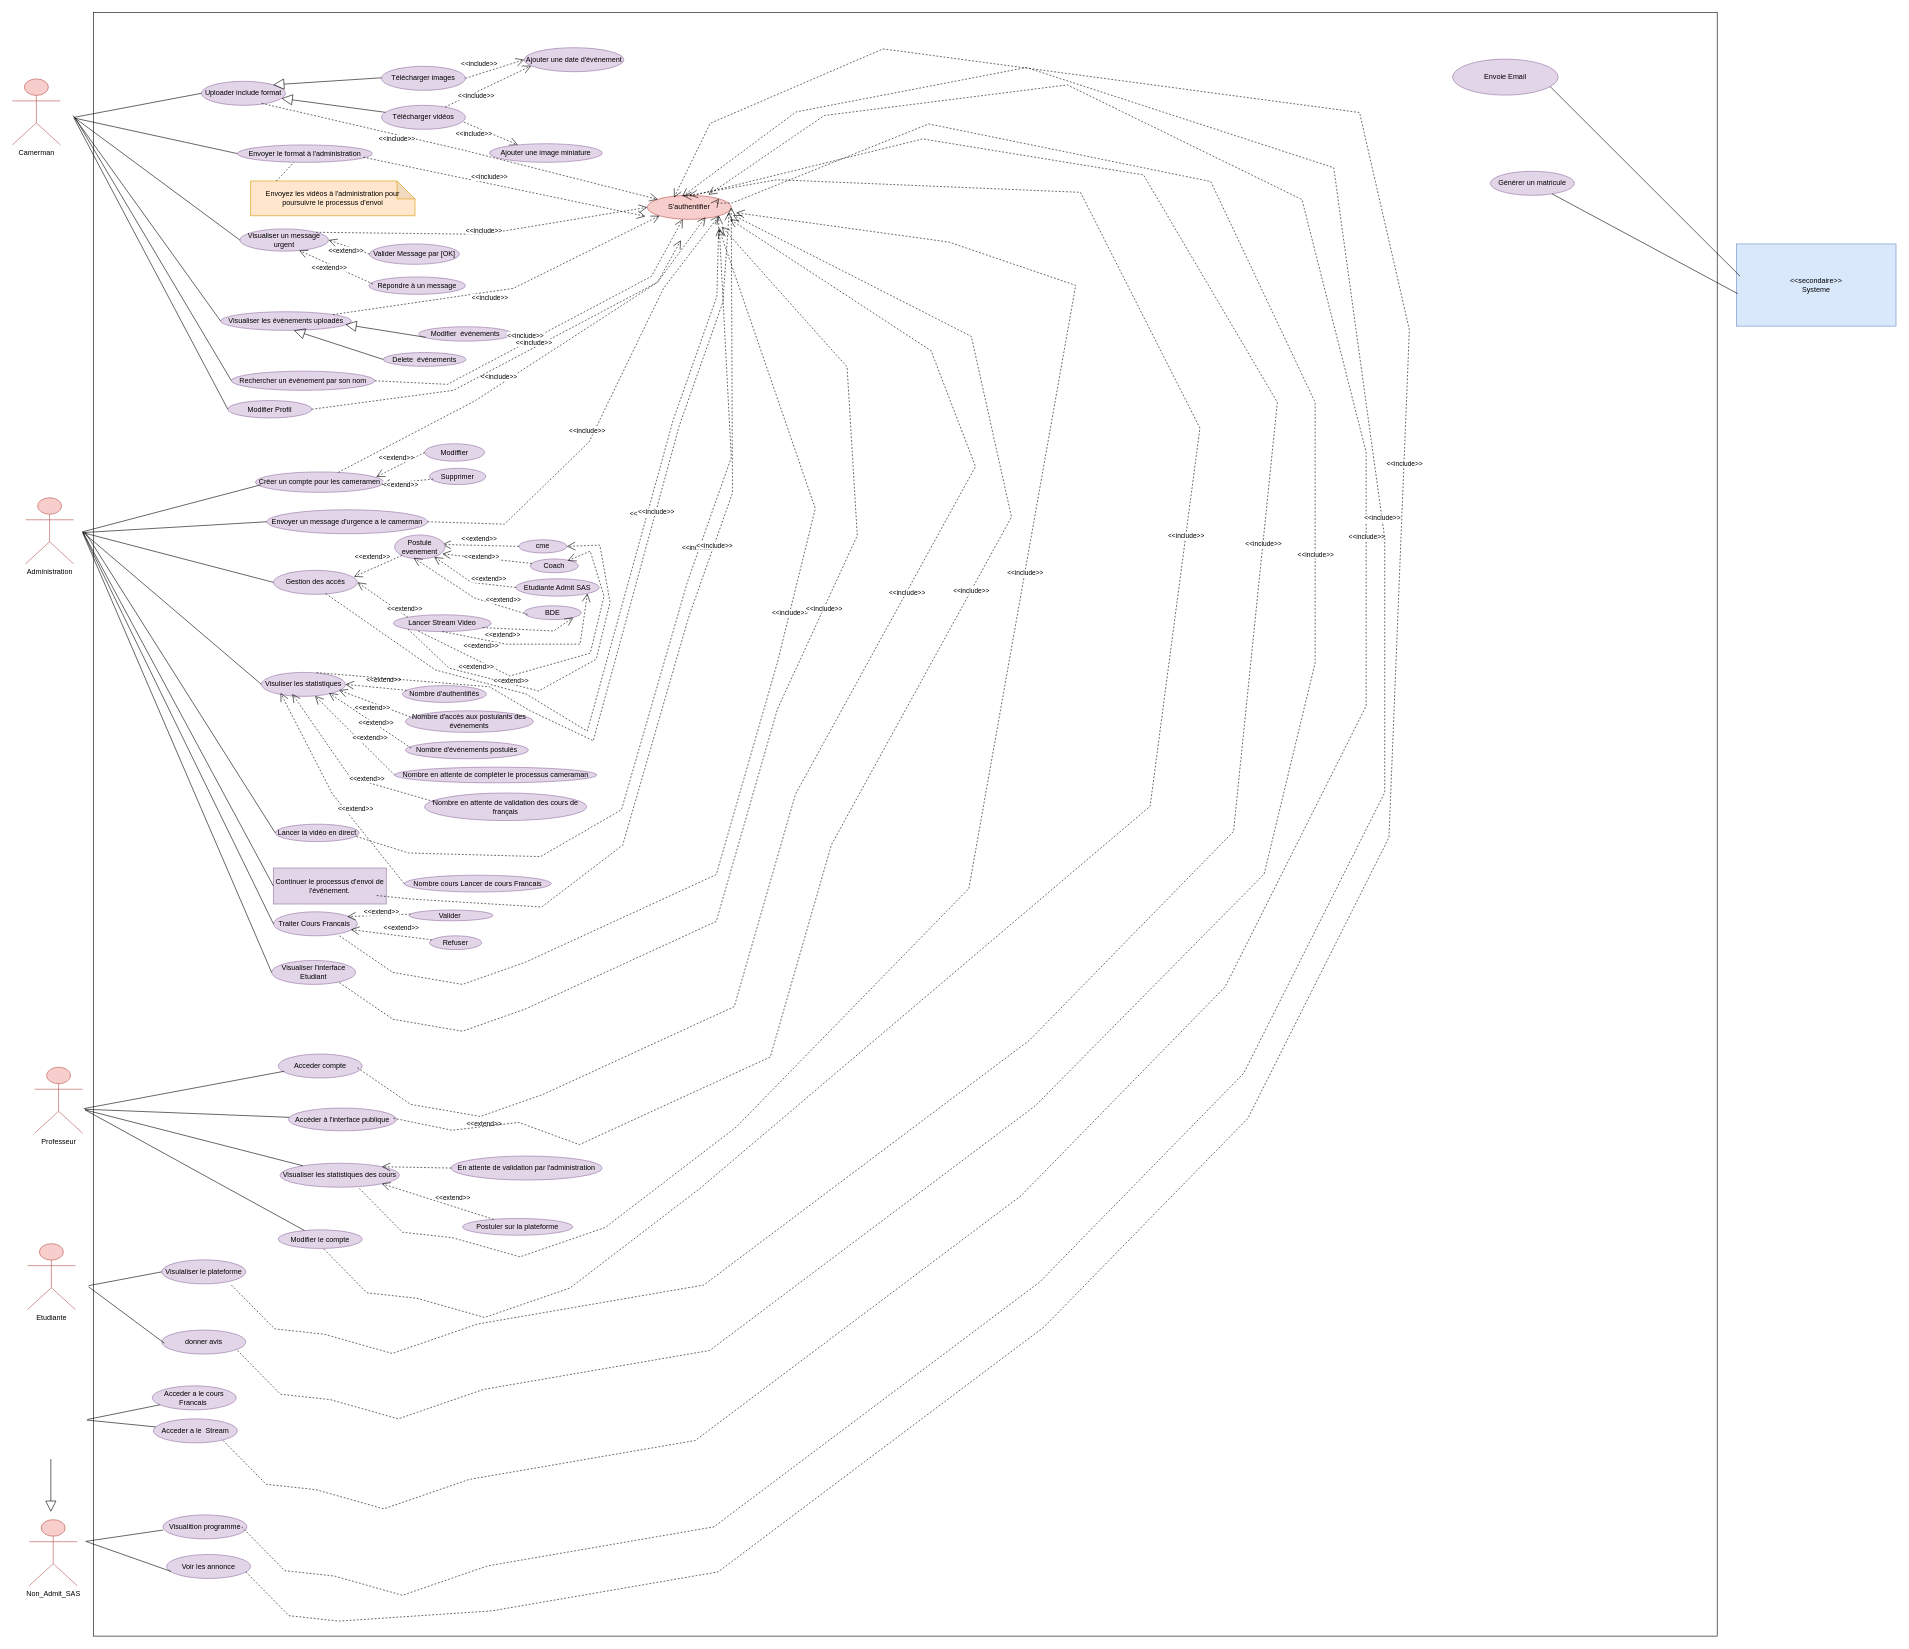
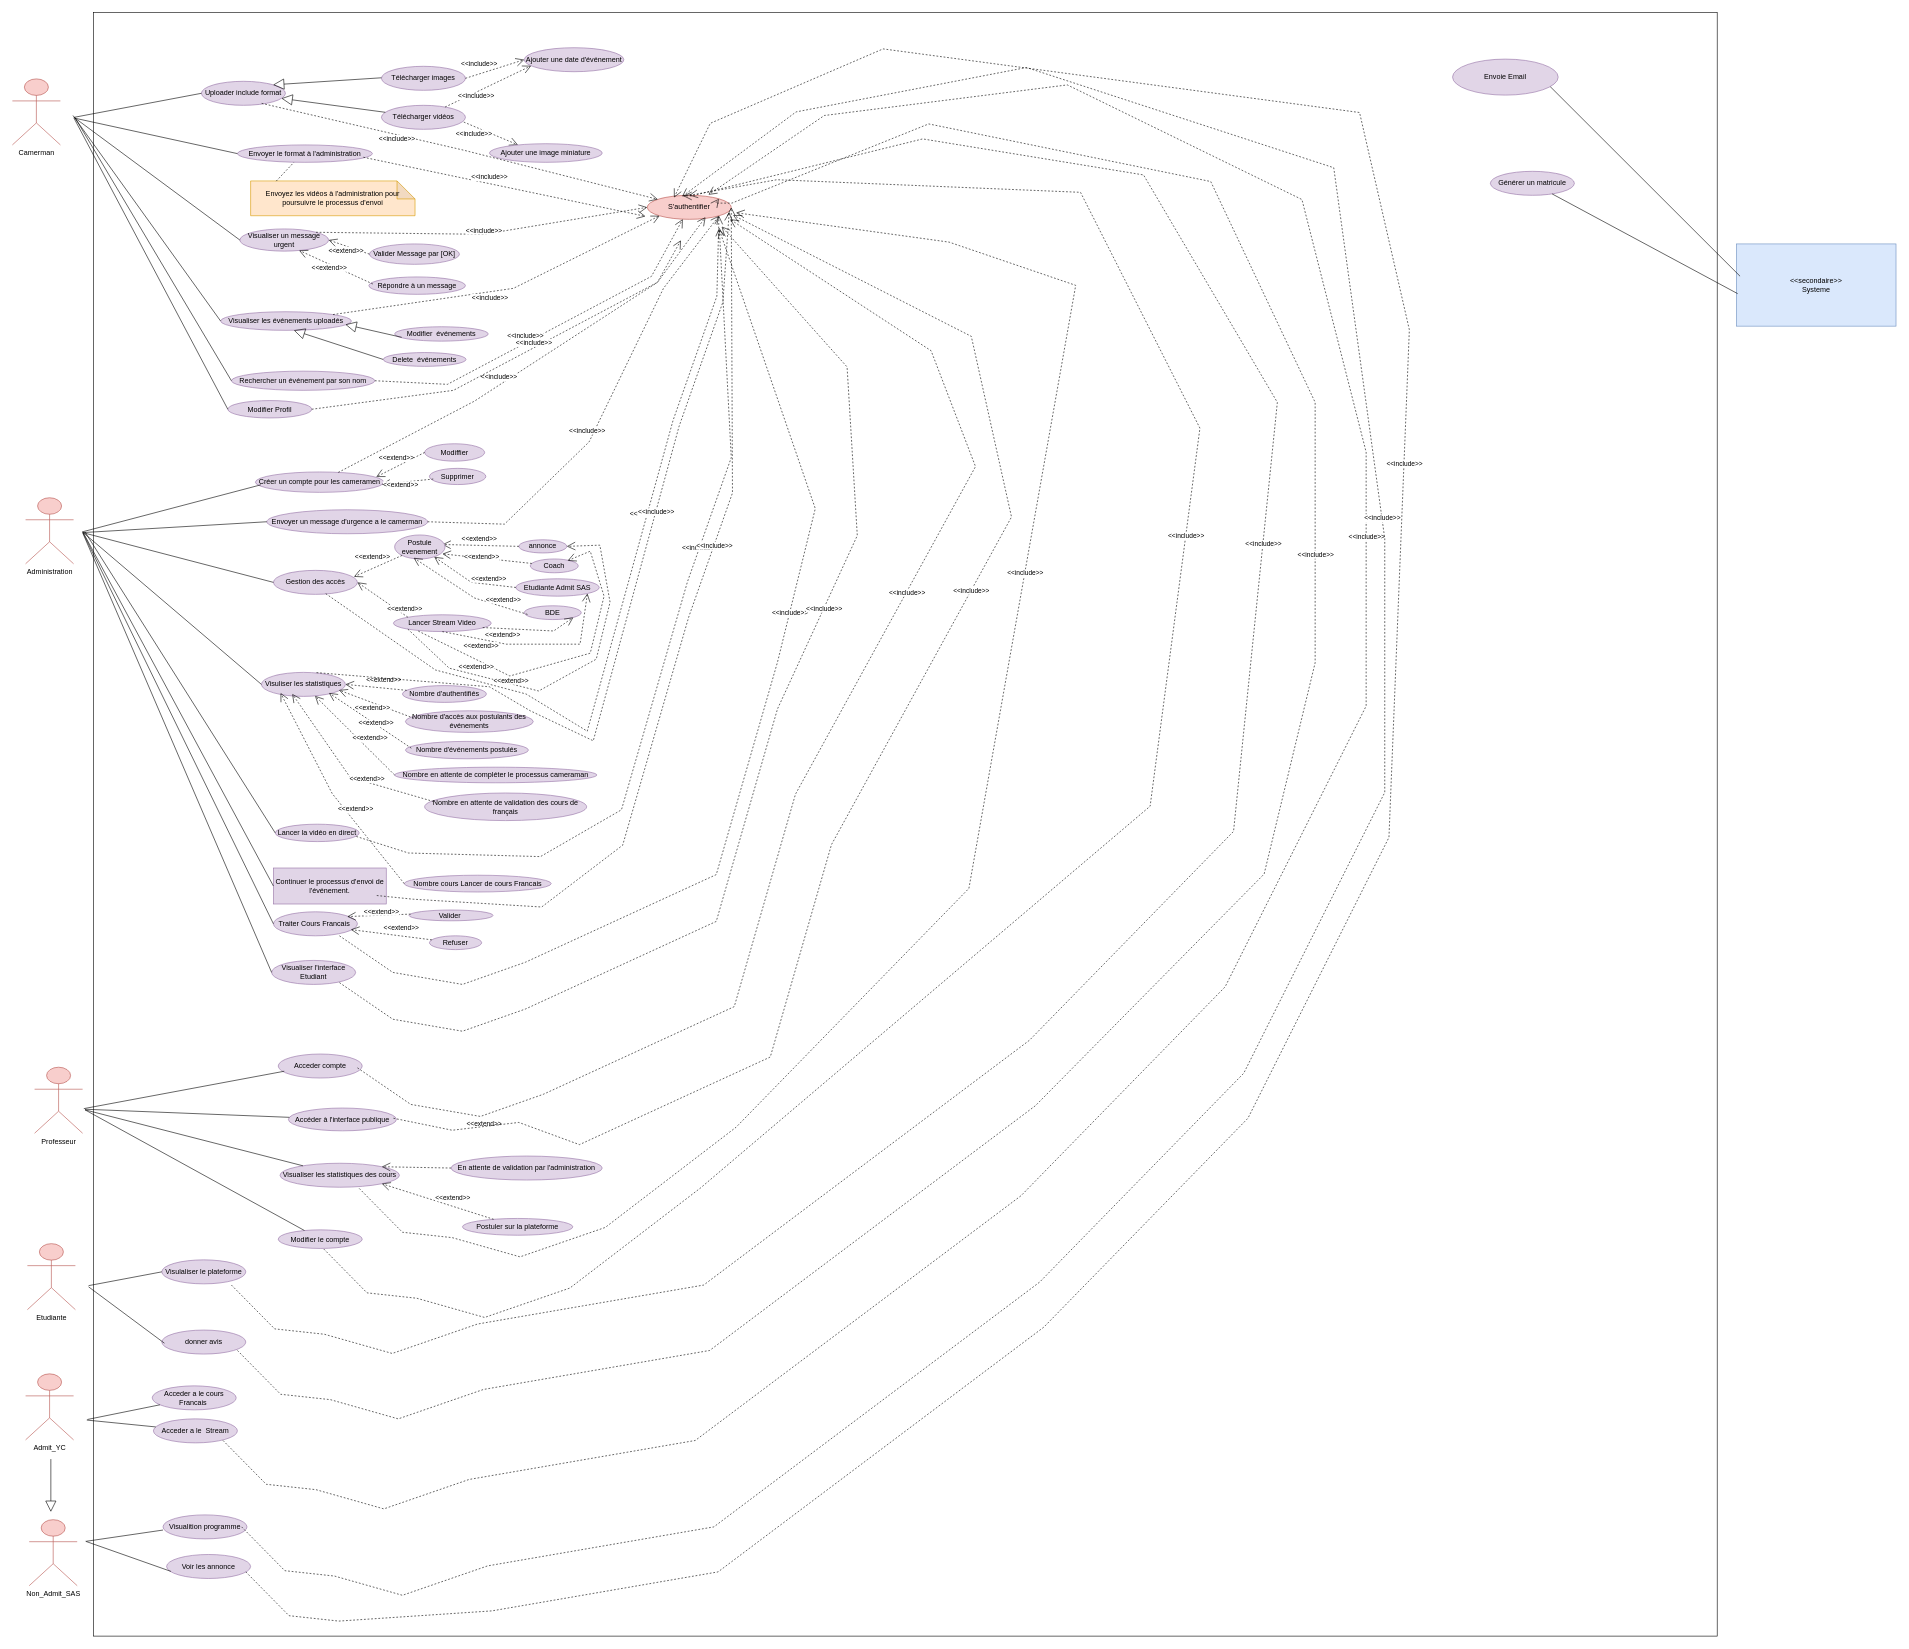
node "Modifier événements": moved (465, 334) -> (441, 334)
node "cme": label "cme" -> "annonce"
node "Admit_YC": added
